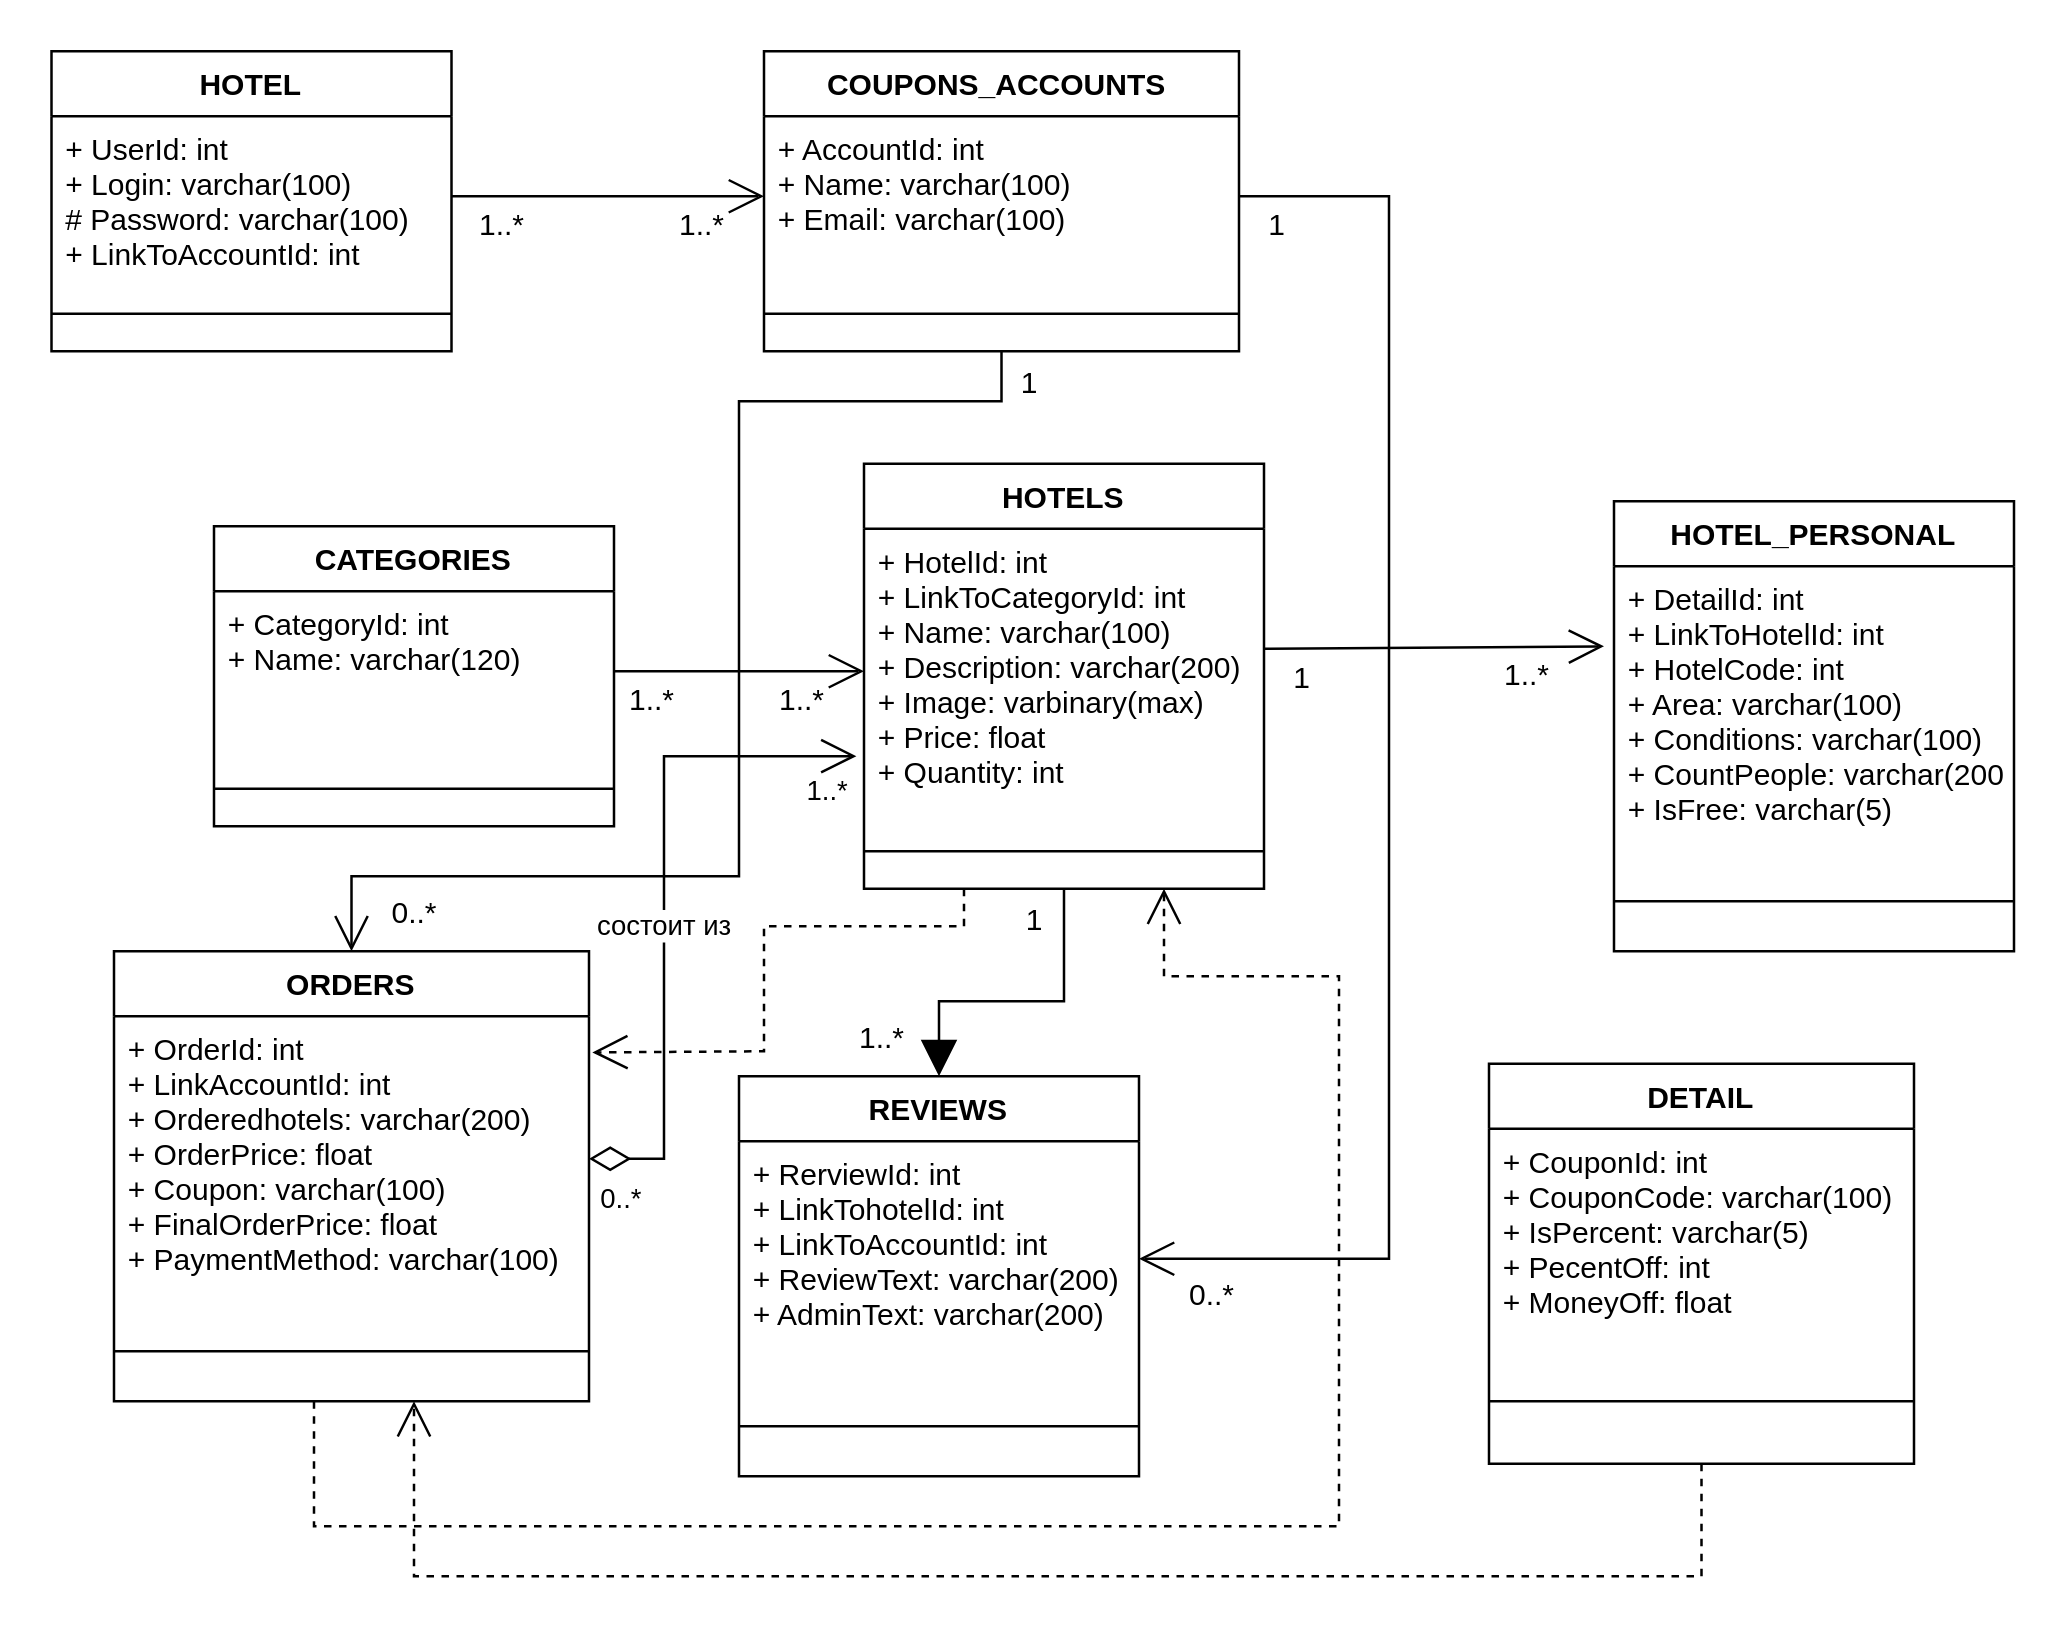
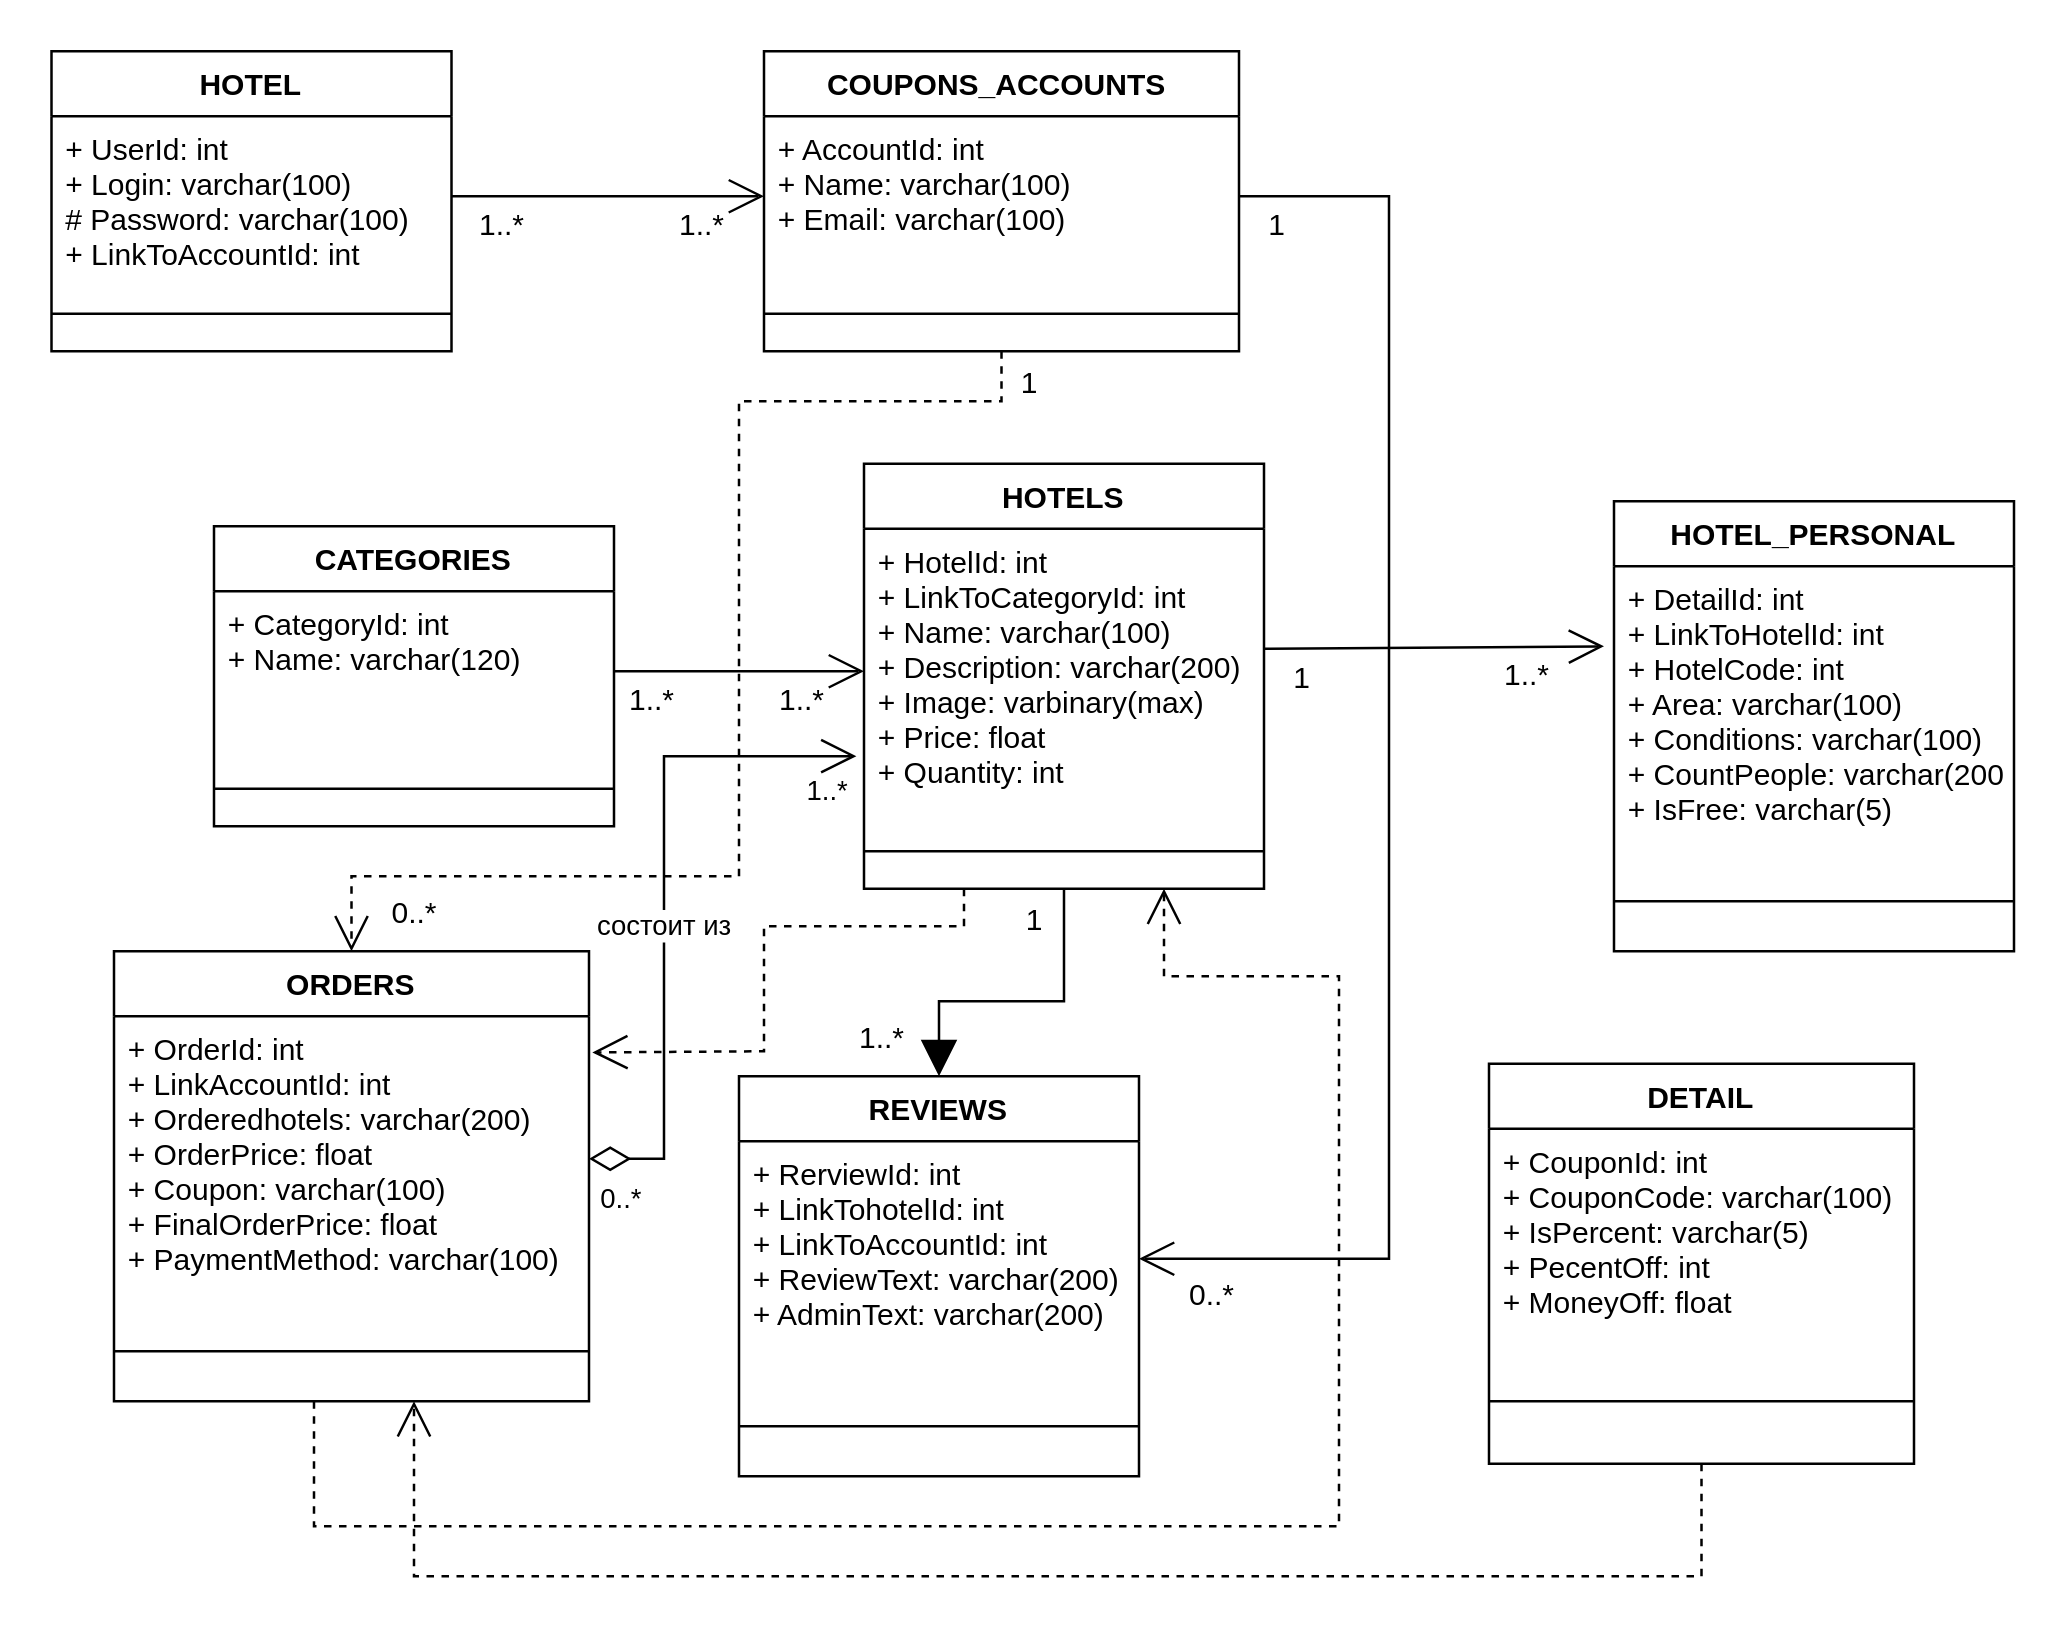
edge "COUPONS_ACCOUNTS" -> "ORDERS": style solid -> dashed
